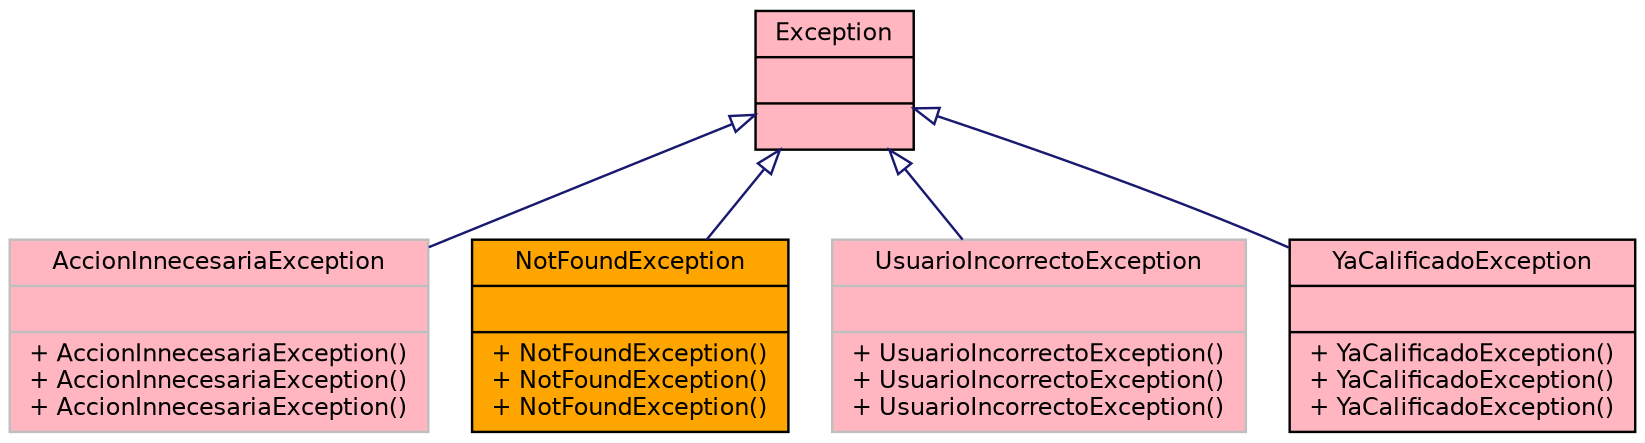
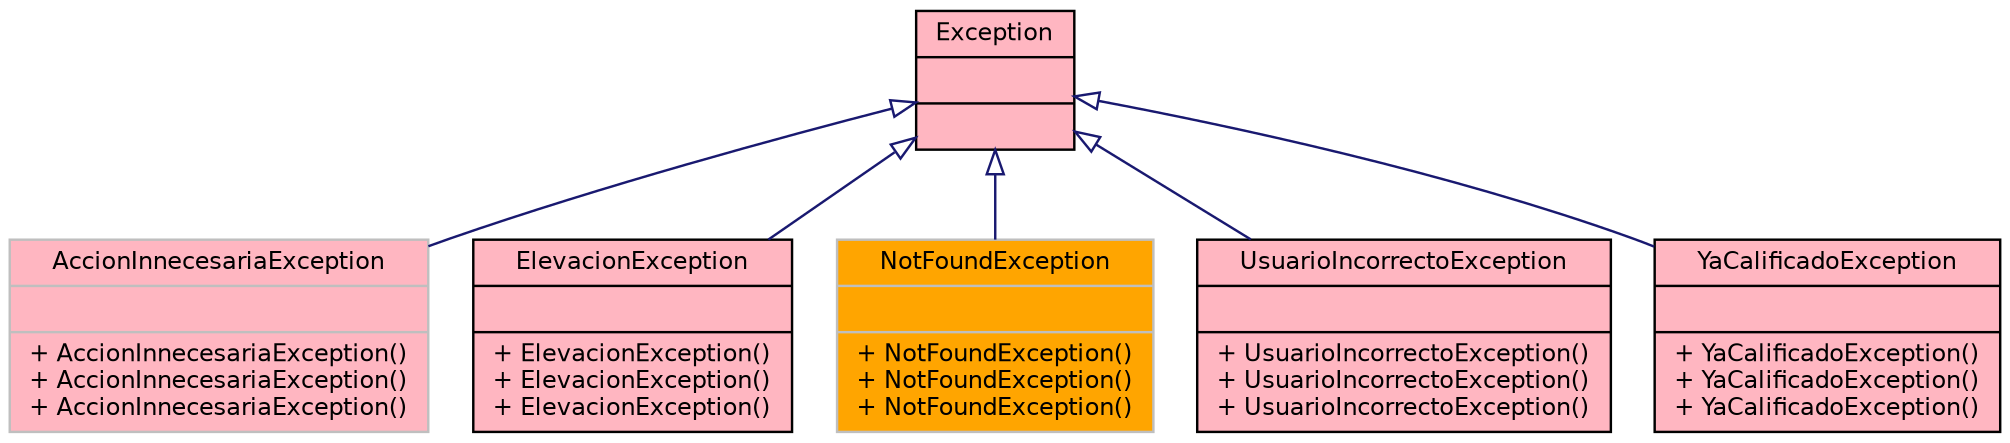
node "NotFoundException": color black -> grey75
node "ElevacionException": added
node "UsuarioIncorrectoException": color grey75 -> black
